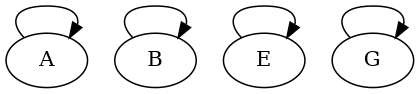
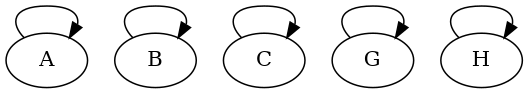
node "E": removed
node "C": added
node "H": added
